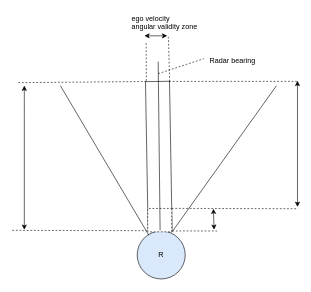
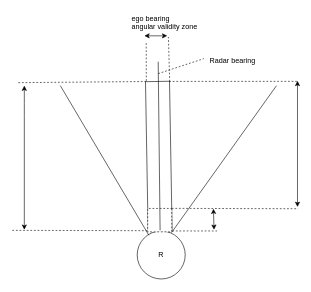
node "ego velocity angular validity zone": label "ego velocity angular validity zone" -> "ego bearing angular validity zone"
node "R": fillcolor #dae8fc -> #ffffff
